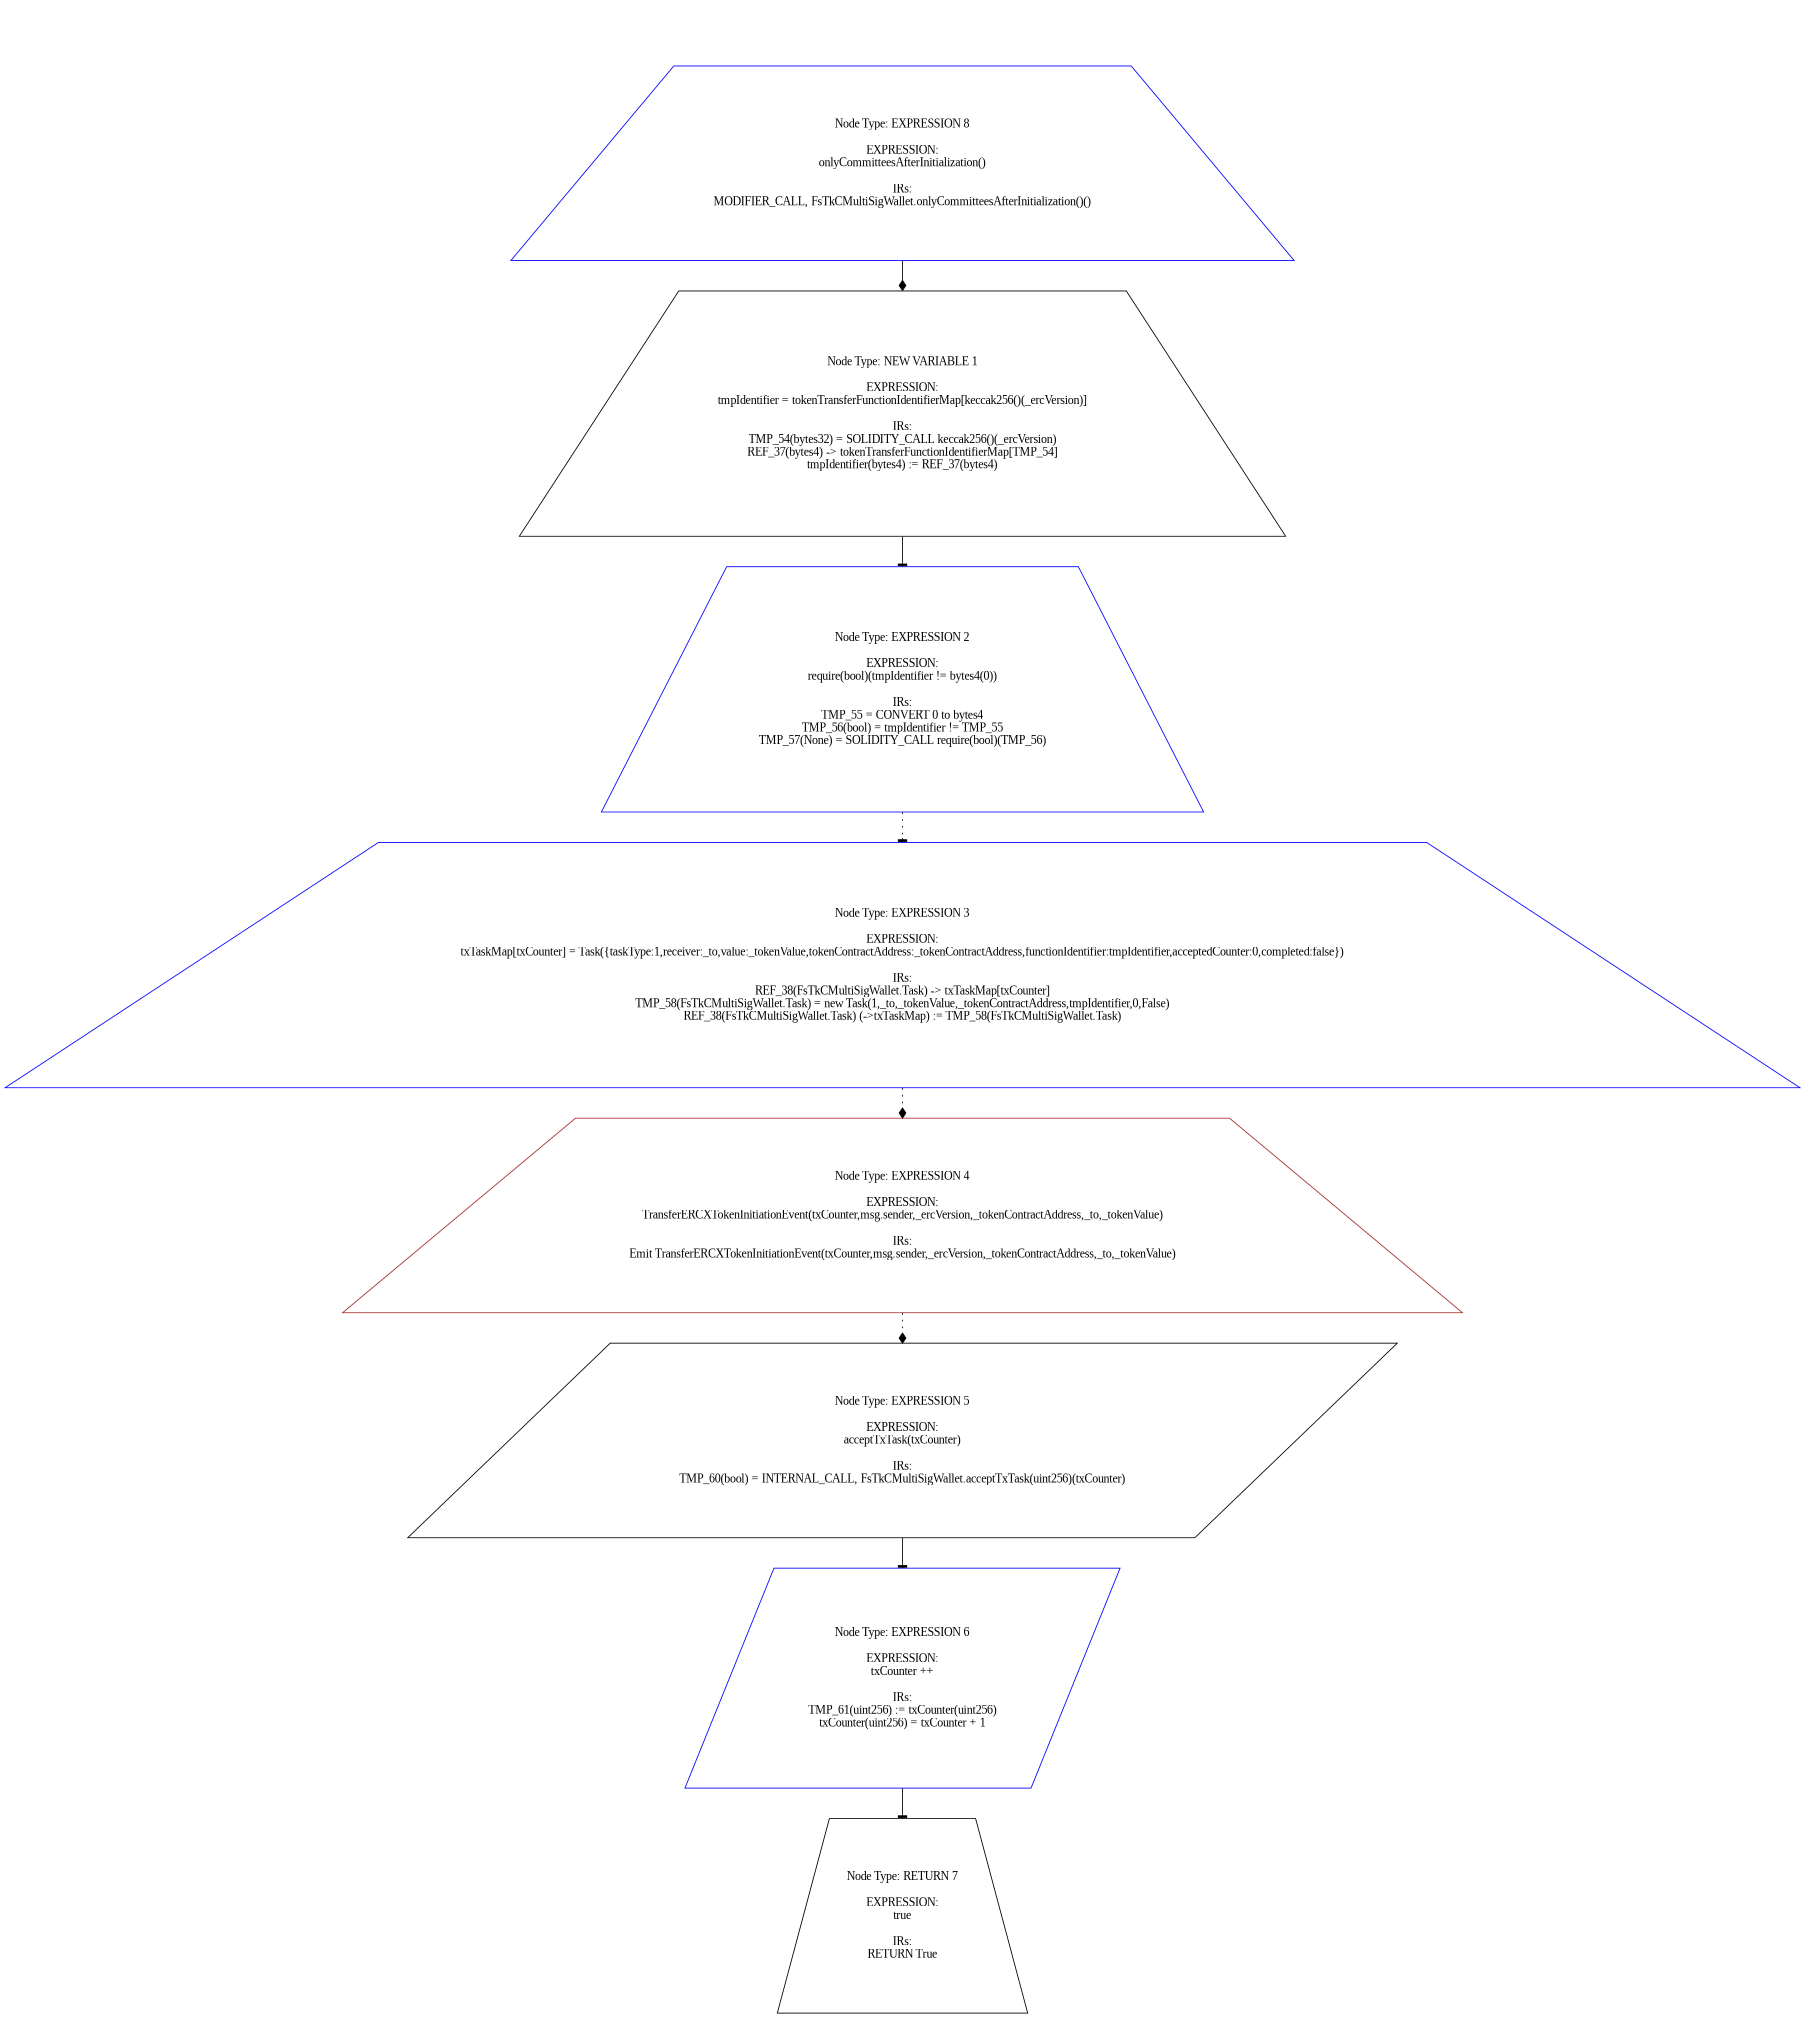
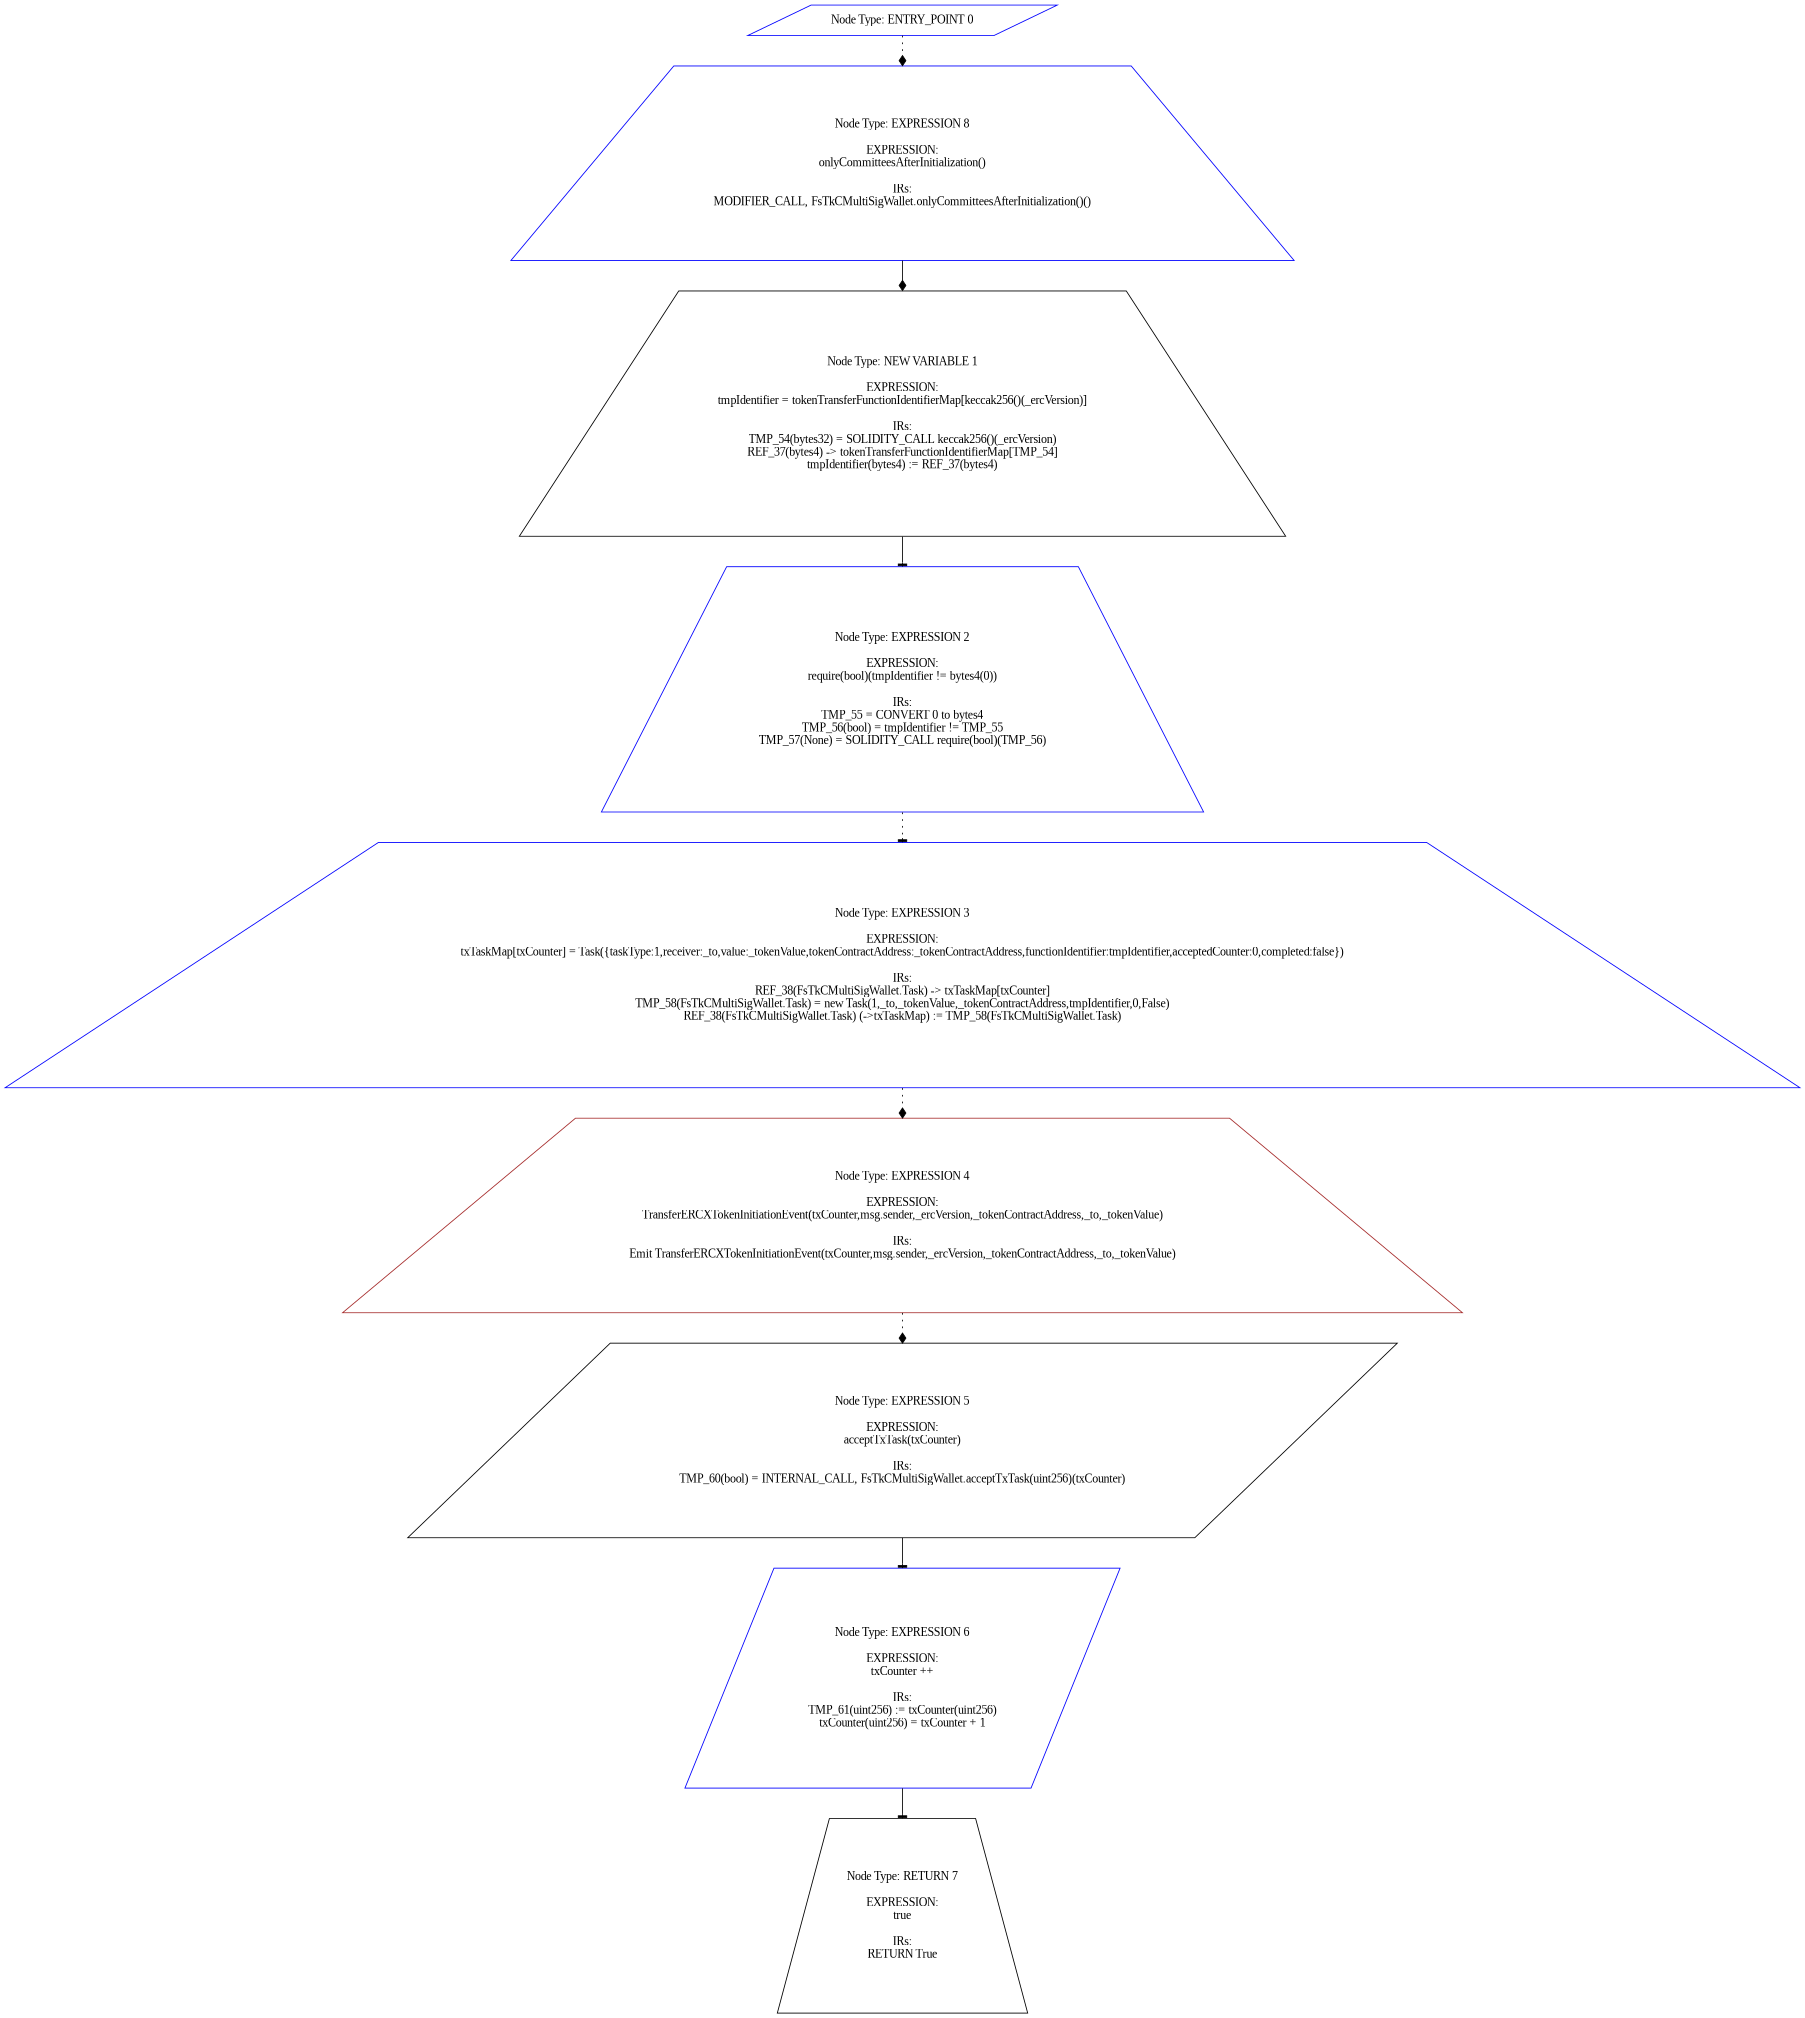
node "Node Type: ENTRY_POINT 0": added
